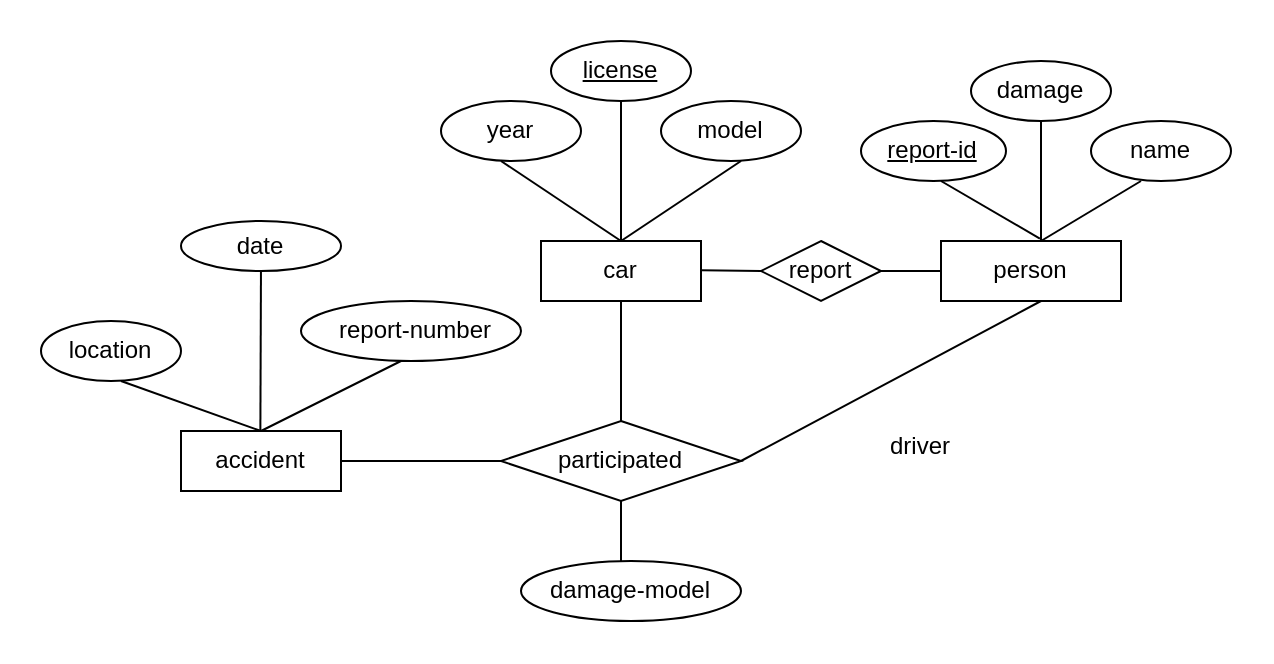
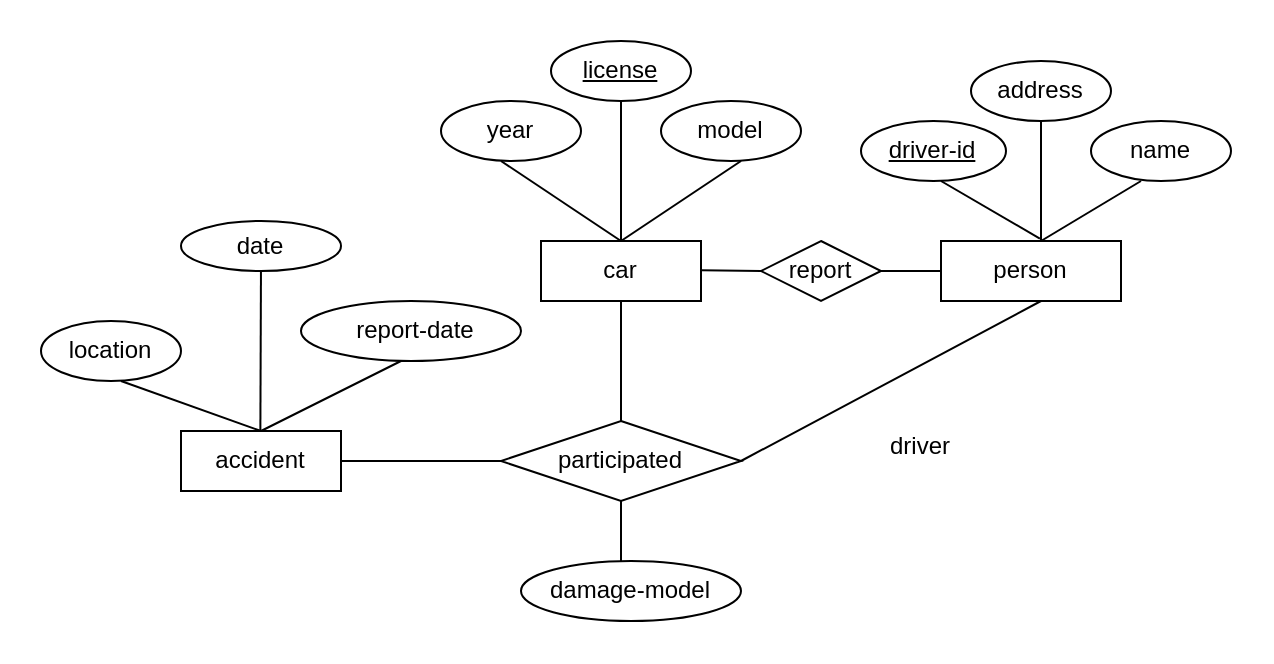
node "damage": label "damage" -> "address"
node "report-id": label "report-id" -> "driver-id"
node "report-number": label "report-number" -> "report-date"
